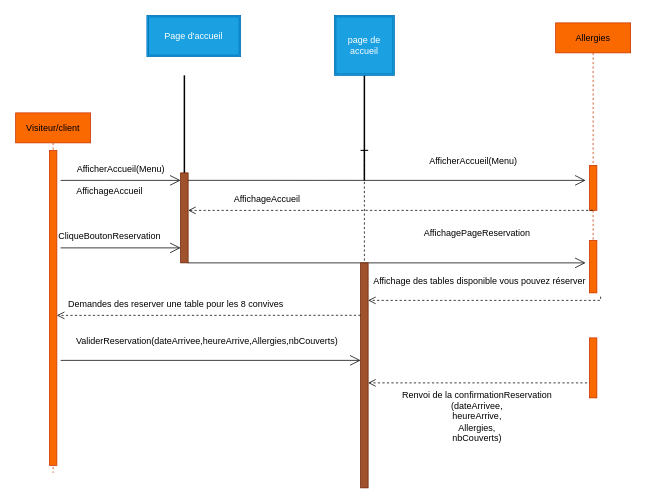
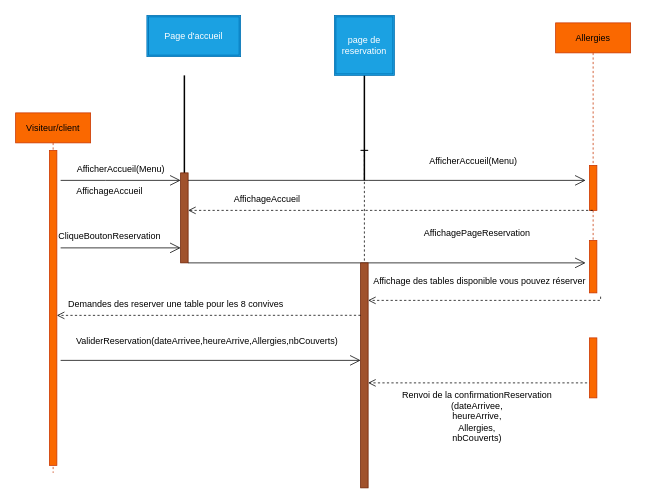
node "page de accueil": label "page de accueil" -> "page de reservation"
